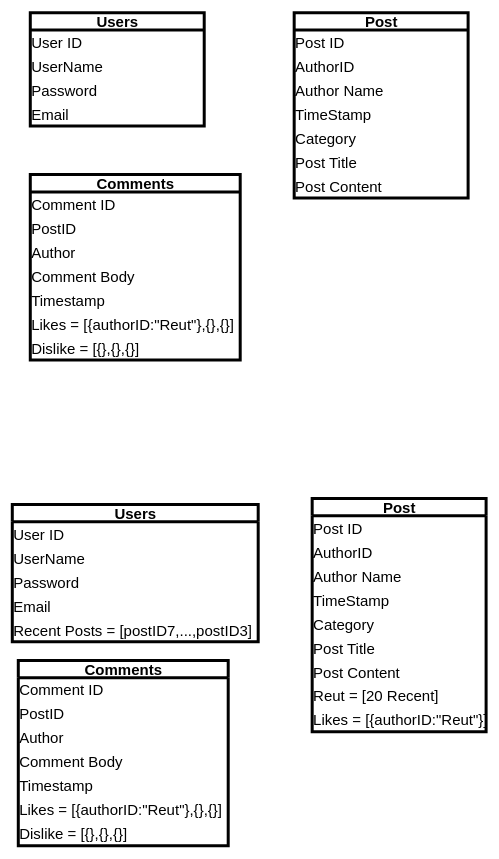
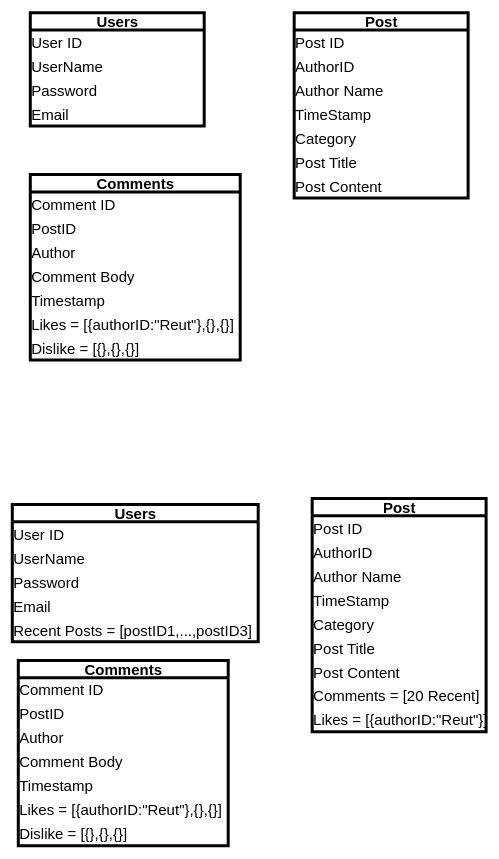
node "Recent Posts = [postID7,...,postID3]": label "Recent Posts = [postID7,...,postID3]" -> "Recent Posts = [postID1,...,postID3]"
node "Reut = [20 Recent]": label "Reut = [20 Recent]" -> "Comments = [20 Recent]"
